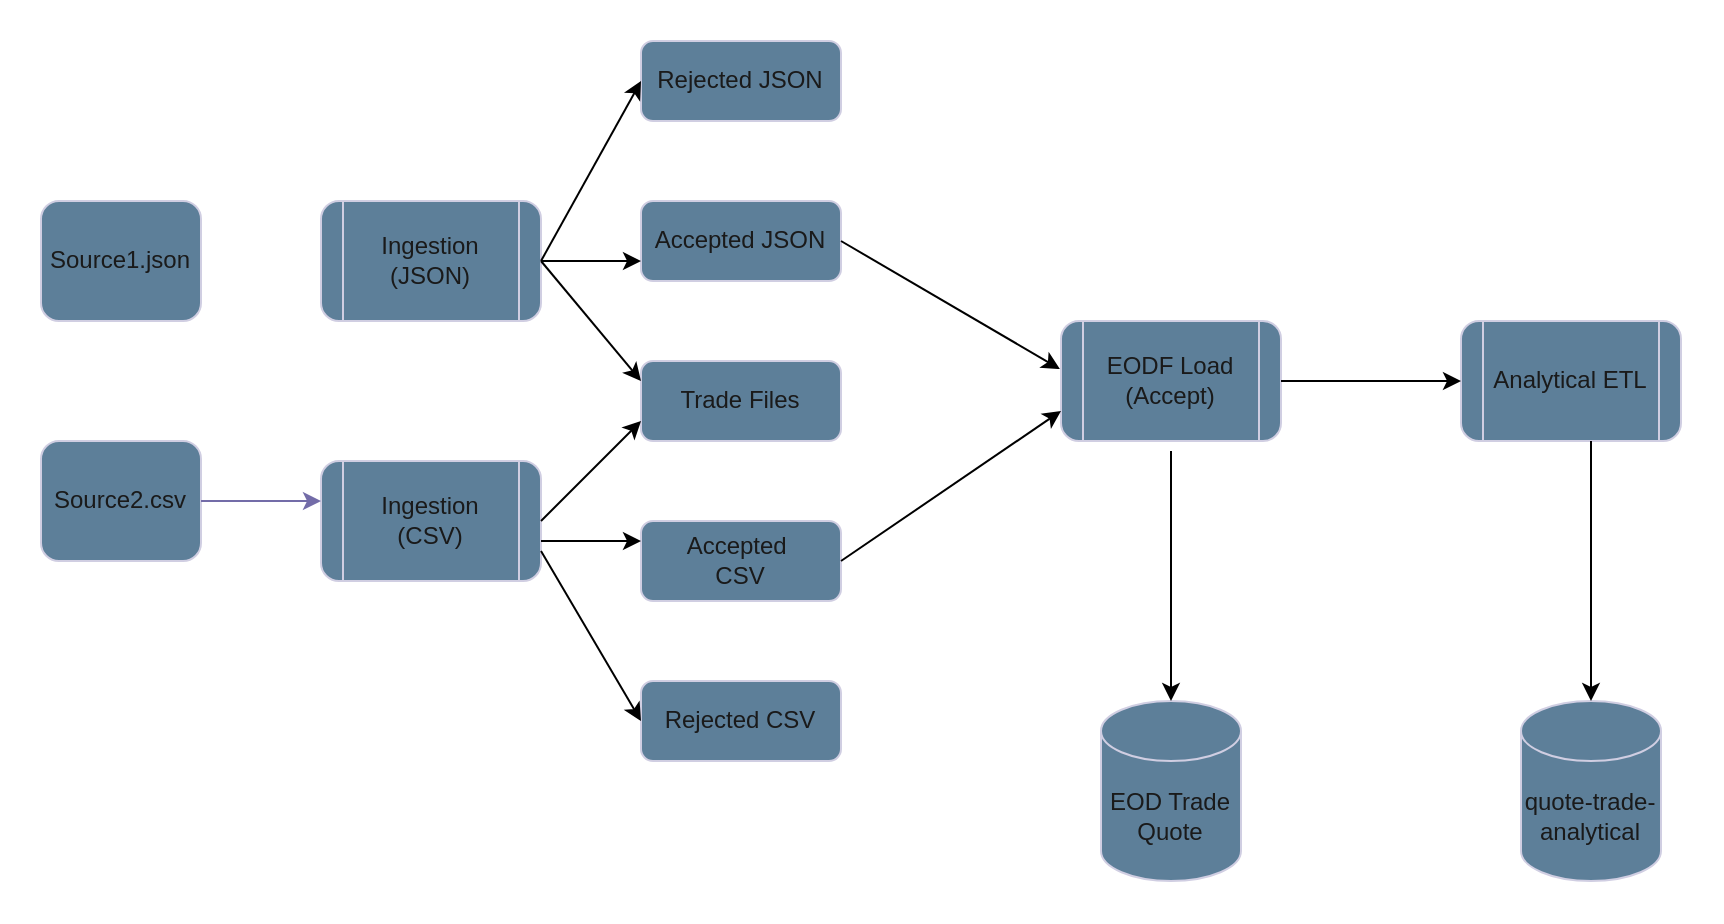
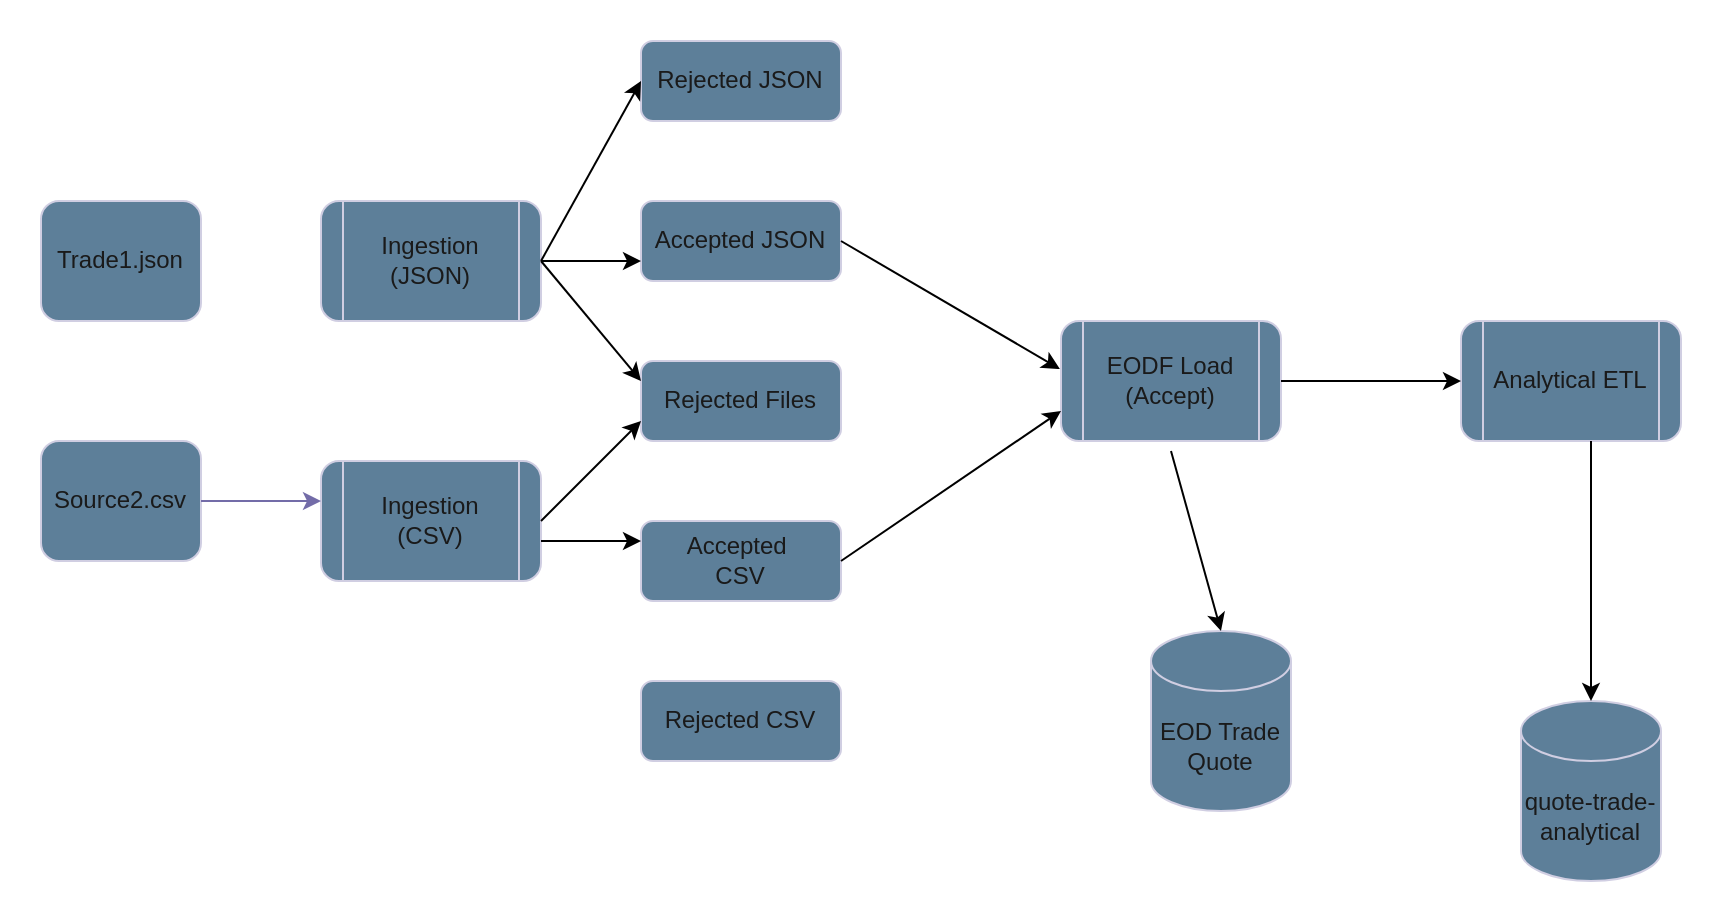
node "Source1.json": label "Source1.json" -> "Trade1.json"
node "Trade Files": label "Trade Files" -> "Rejected Files"
edge "Ingestion (CSV)" -> "Rejected CSV": removed
node "EOD Trade Quote": moved (1171, 791) -> (1221, 721)
